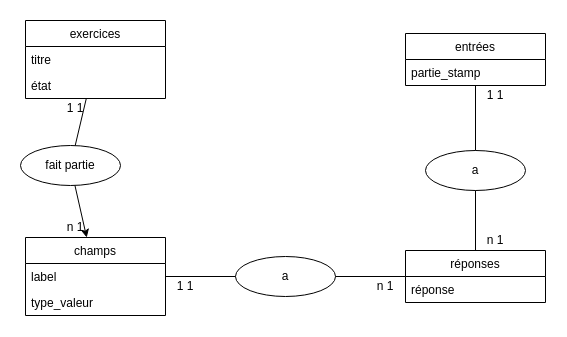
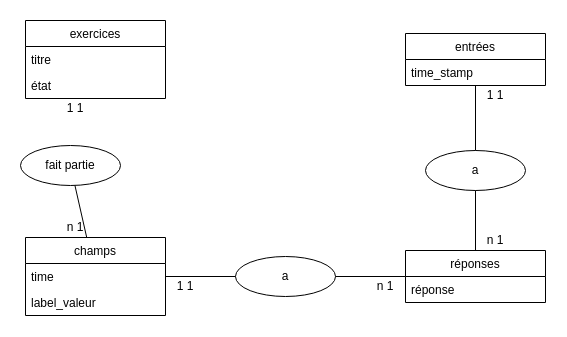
node "partie_stamp": label "partie_stamp" -> "time_stamp"
edge "exercices" -- "fait partie": removed
edge "fait partie" -> "champs": arrowhead classic -> none
node "label": label "label" -> "time"
node "type_valeur": label "type_valeur" -> "label_valeur"
